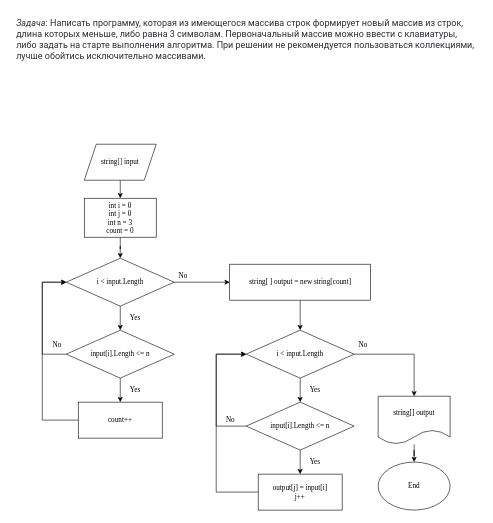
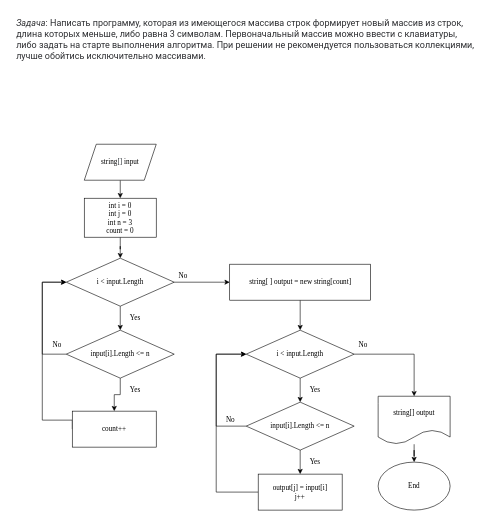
node "count++": moved (120, 420) -> (114, 429)
